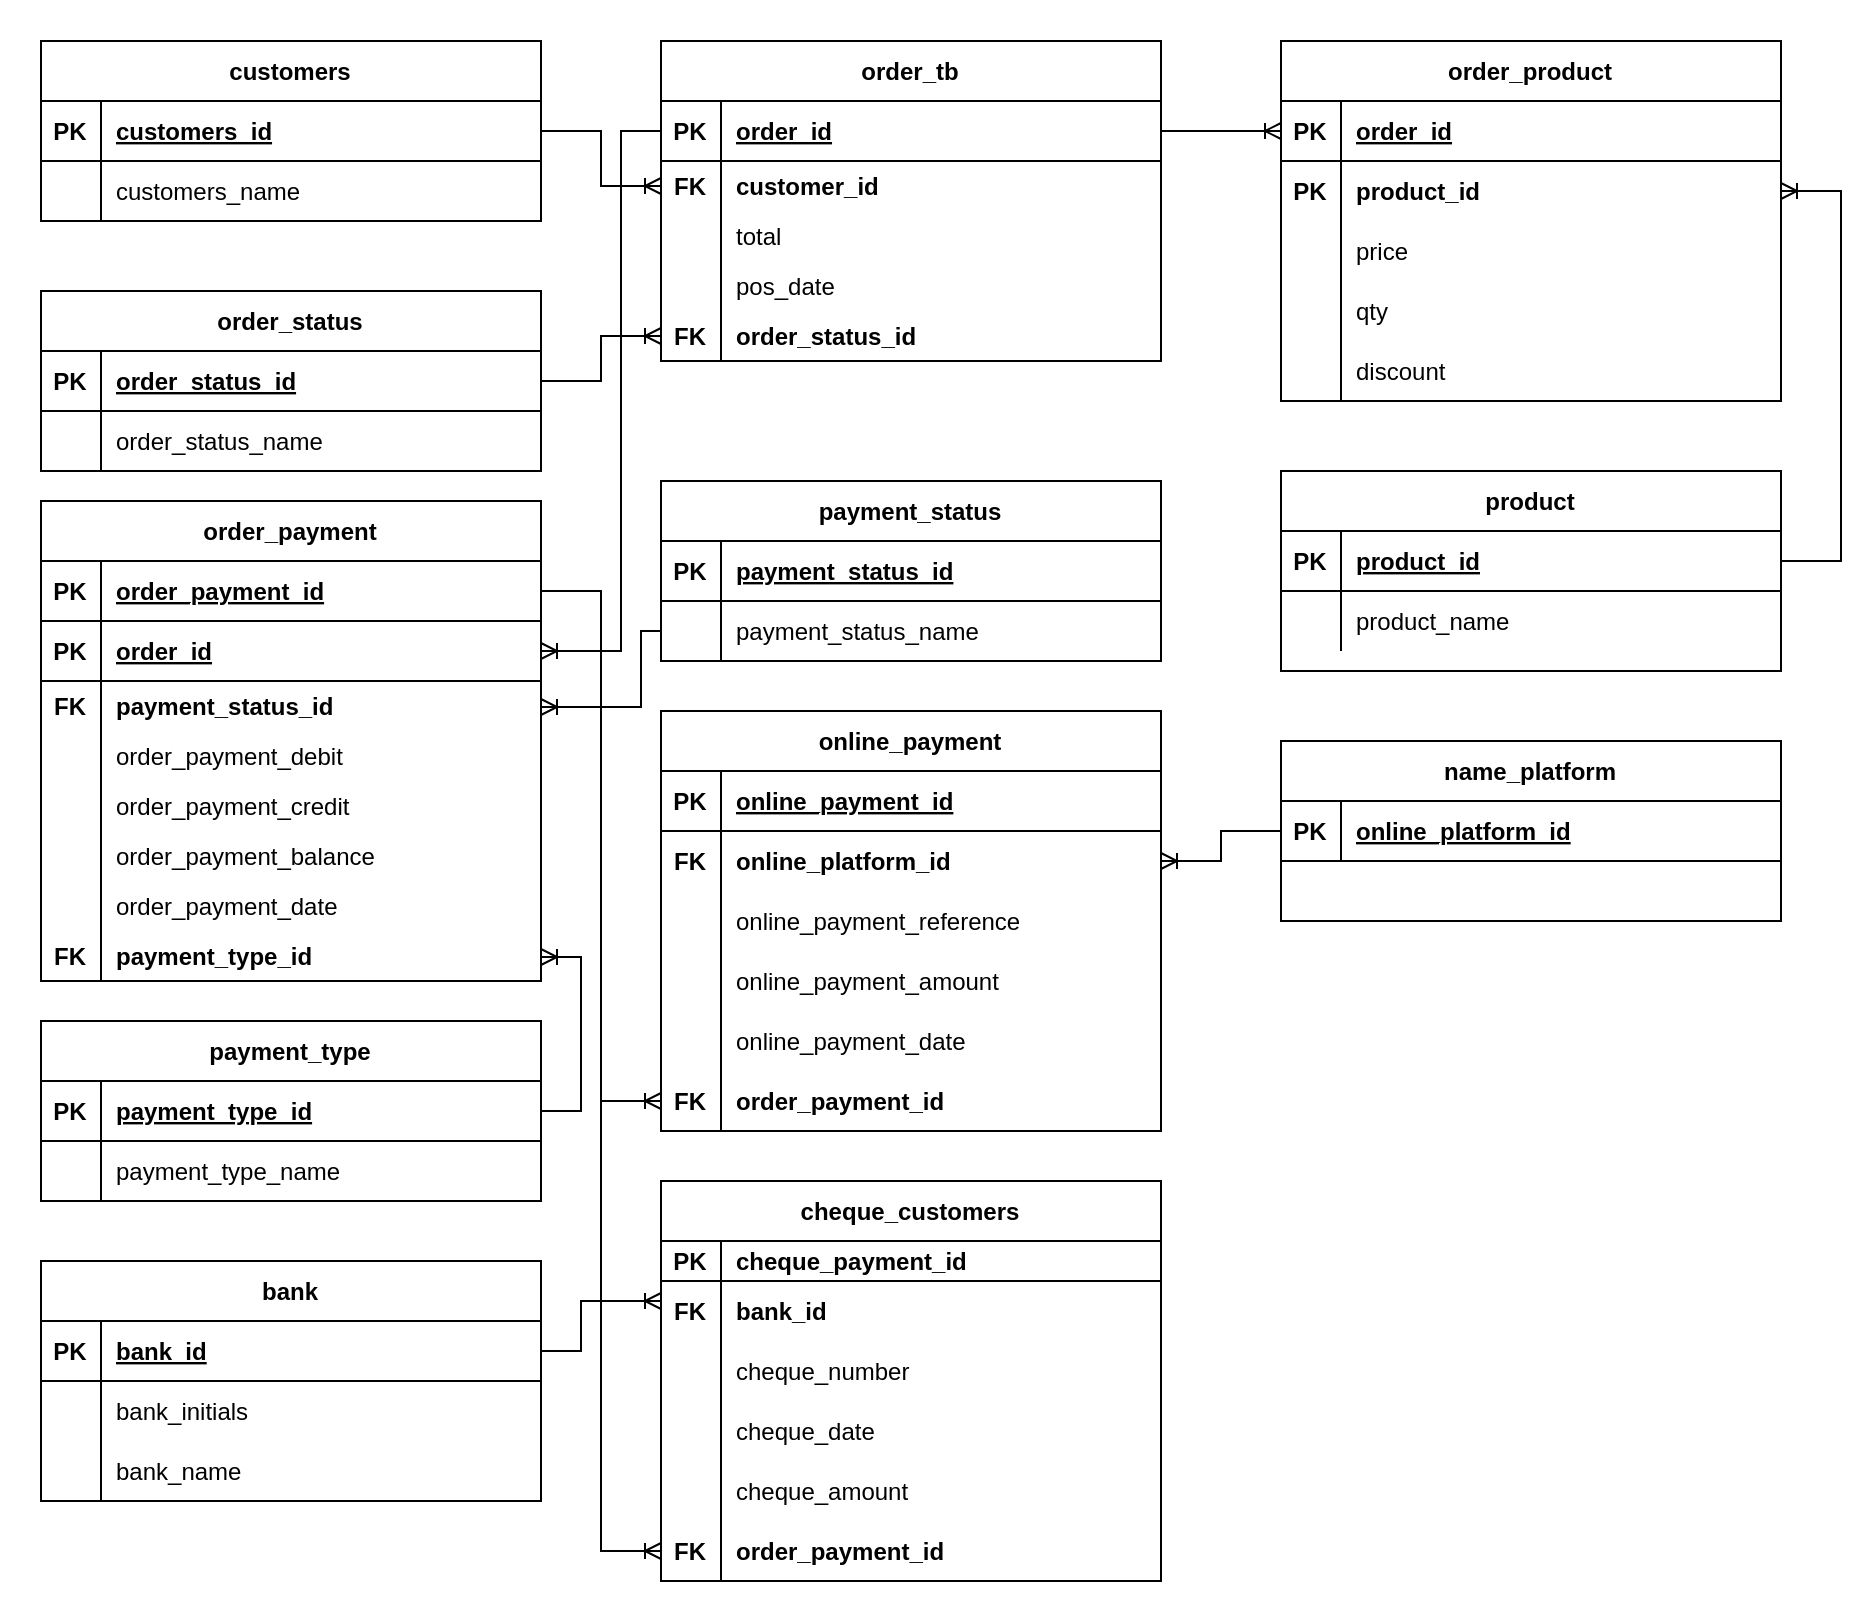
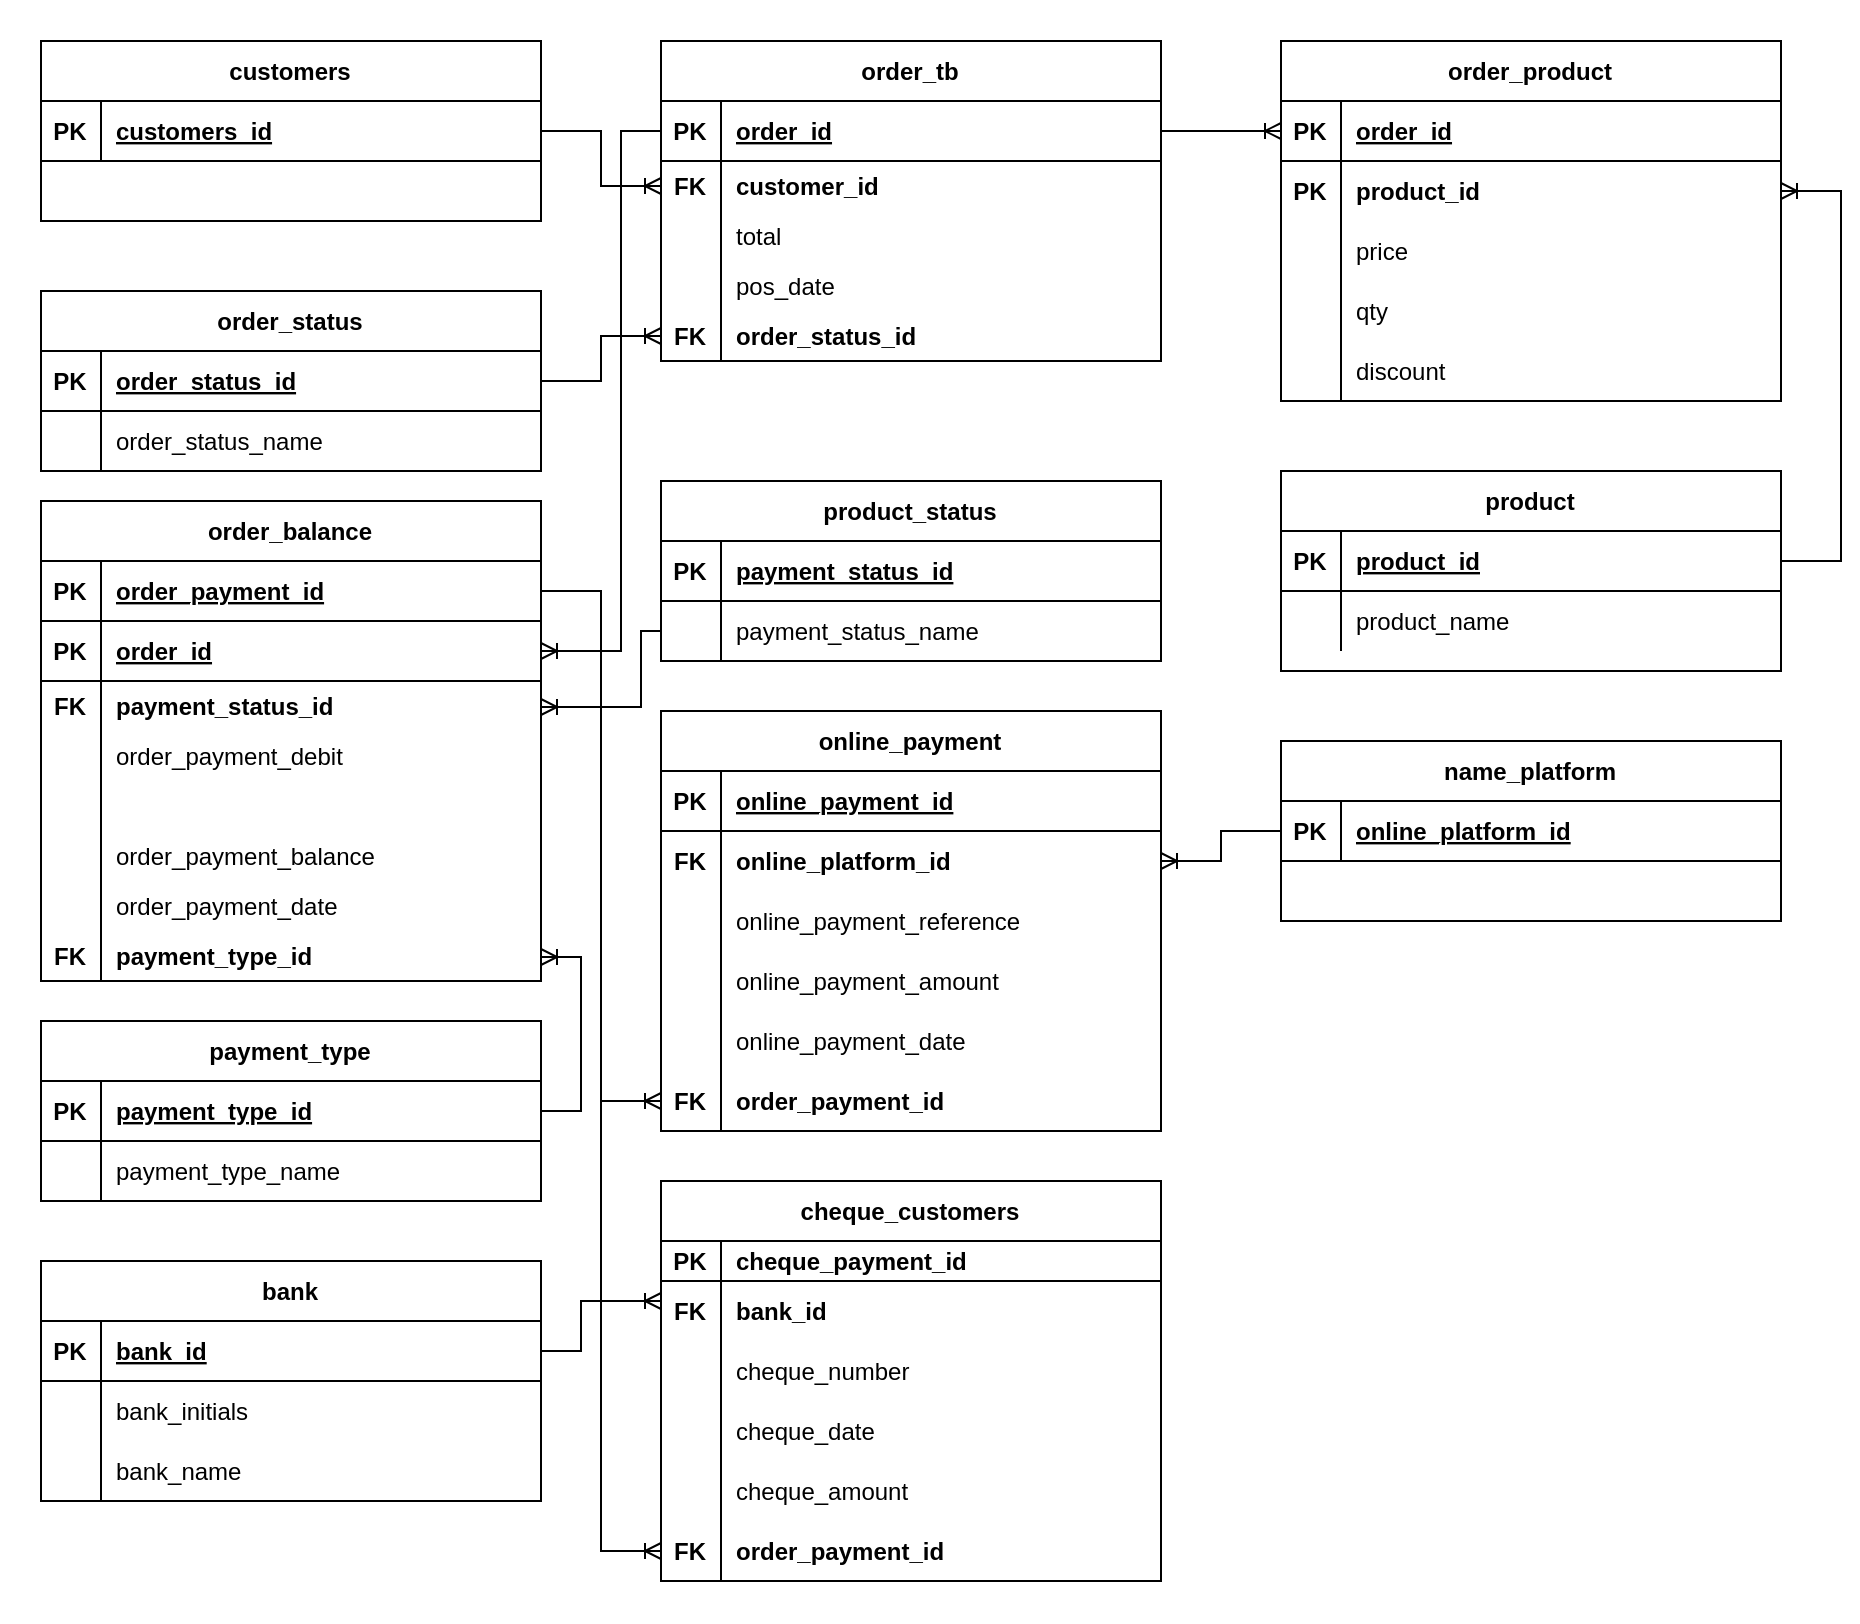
node "customers_name": removed
node "payment_status": label "payment_status" -> "product_status"
node "order_payment": label "order_payment" -> "order_balance"
node "order_payment_credit": removed
